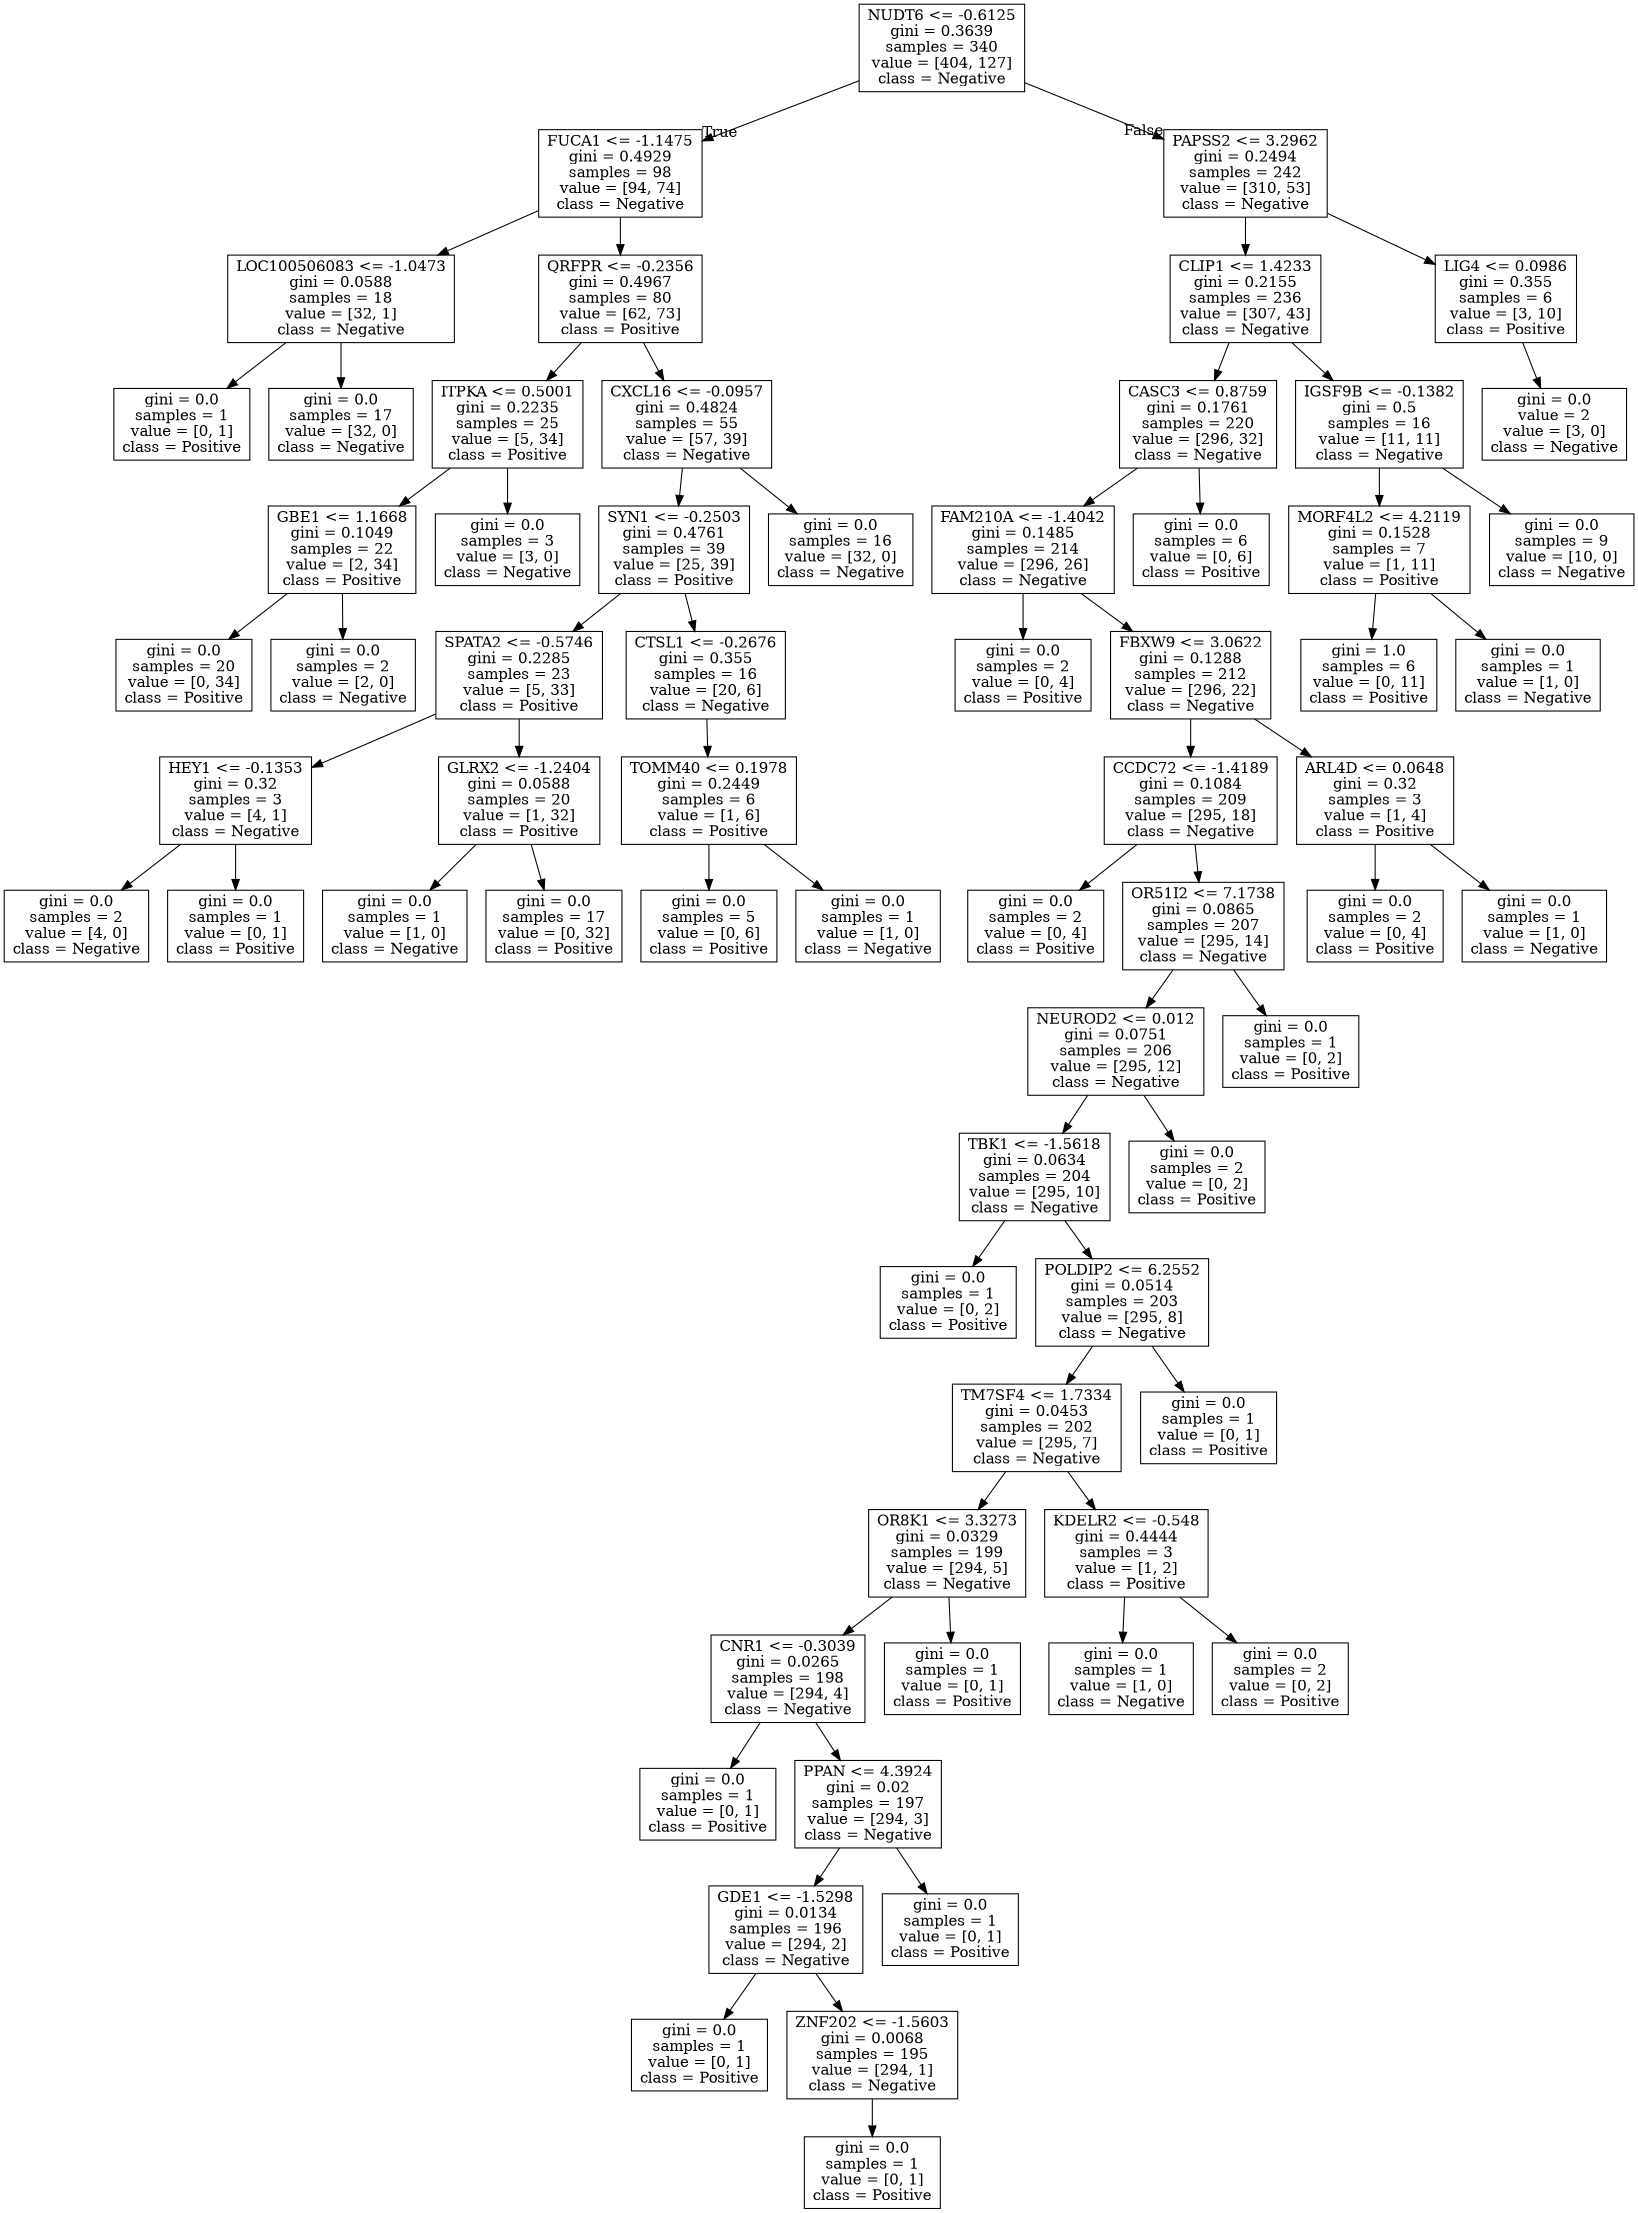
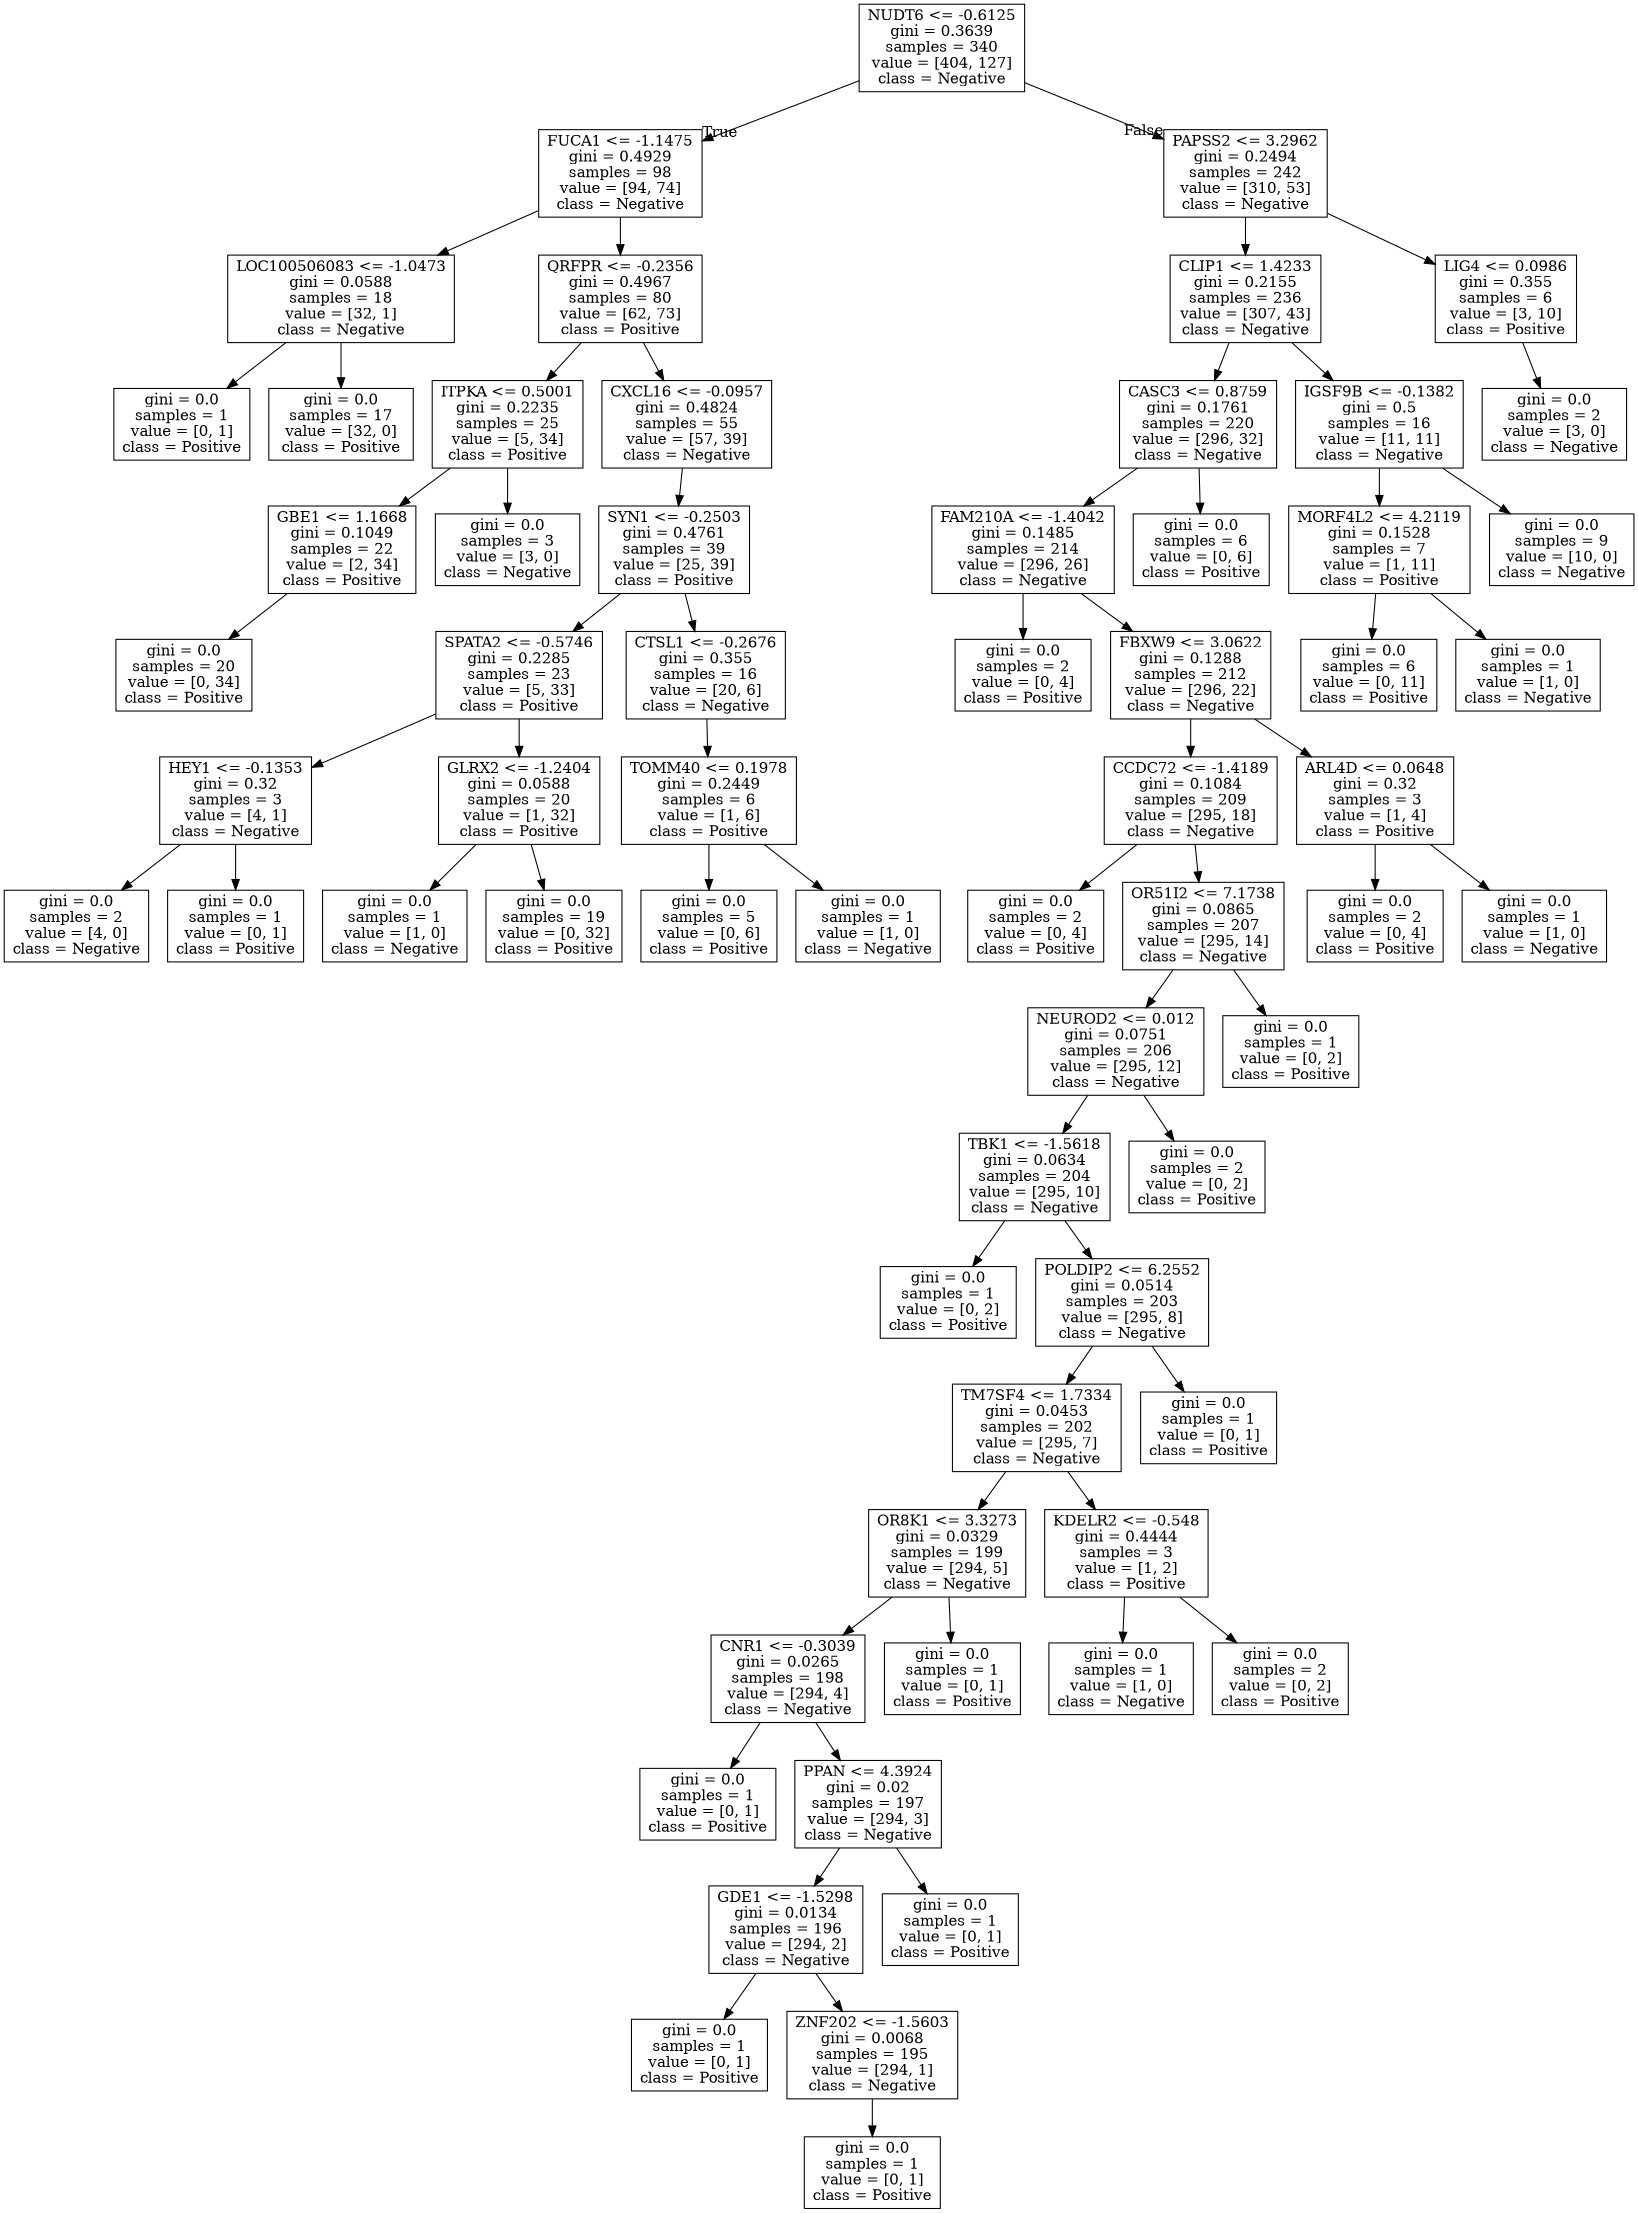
node "gini = 0.0 samples = 17 value = [32, 0] class = Negative": label "gini = 0.0 samples = 17 value = [32, 0] class = Negative" -> "gini = 0.0 samples = 17 value = [32, 0] class = Positive"
node "gini = 0.0 value = 2 value = [3, 0] class = Negative": label "gini = 0.0 value = 2 value = [3, 0] class = Negative" -> "gini = 0.0 samples = 2 value = [3, 0] class = Negative"
node "gini = 0.0 samples = 16 value = [32, 0] class = Negative": removed
node "gini = 0.0 samples = 2 value = [2, 0] class = Negative": removed
node "gini = 1.0 samples = 6 value = [0, 11] class = Positive": label "gini = 1.0 samples = 6 value = [0, 11] class = Positive" -> "gini = 0.0 samples = 6 value = [0, 11] class = Positive"
node "gini = 0.0 samples = 17 value = [0, 32] class = Positive": label "gini = 0.0 samples = 17 value = [0, 32] class = Positive" -> "gini = 0.0 samples = 19 value = [0, 32] class = Positive"
